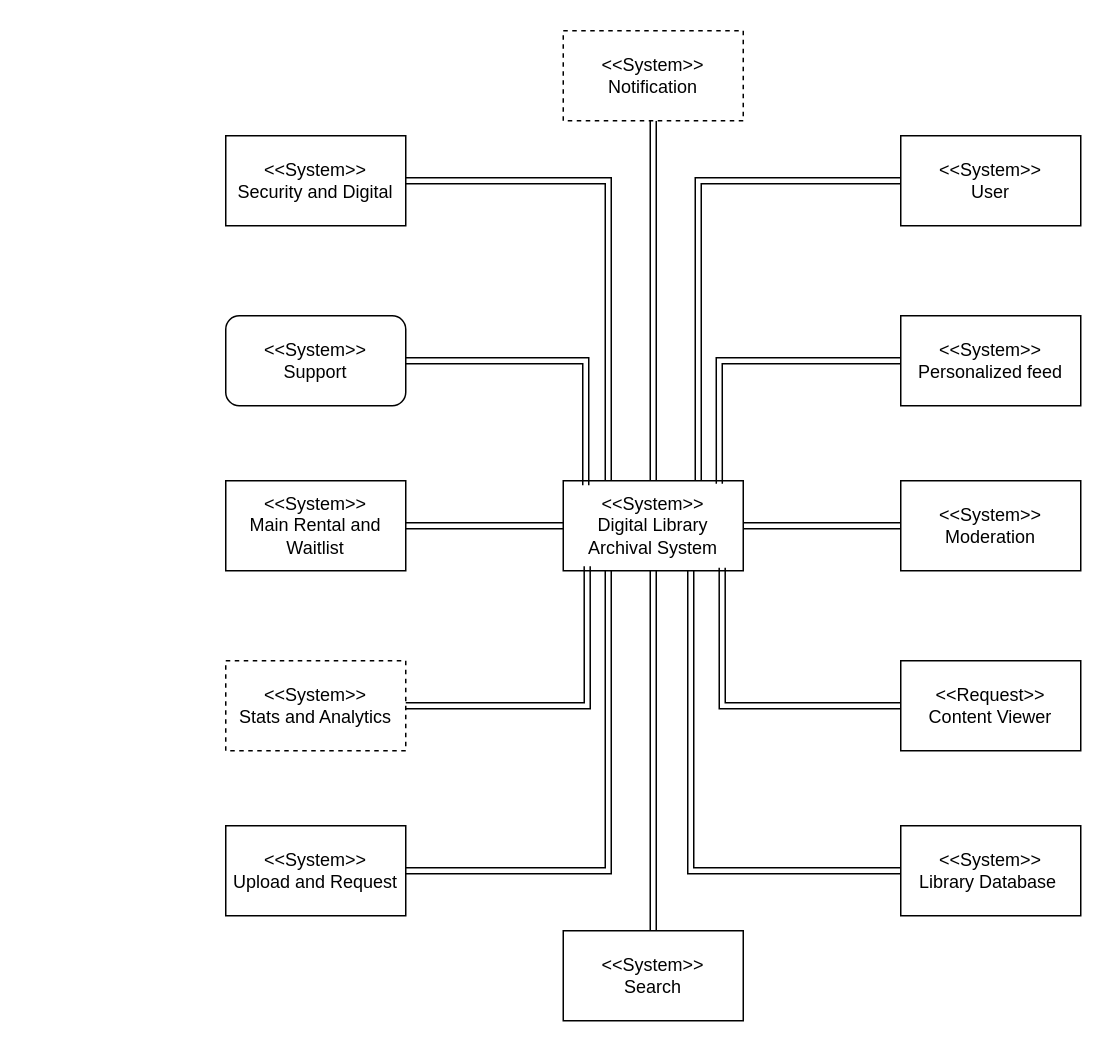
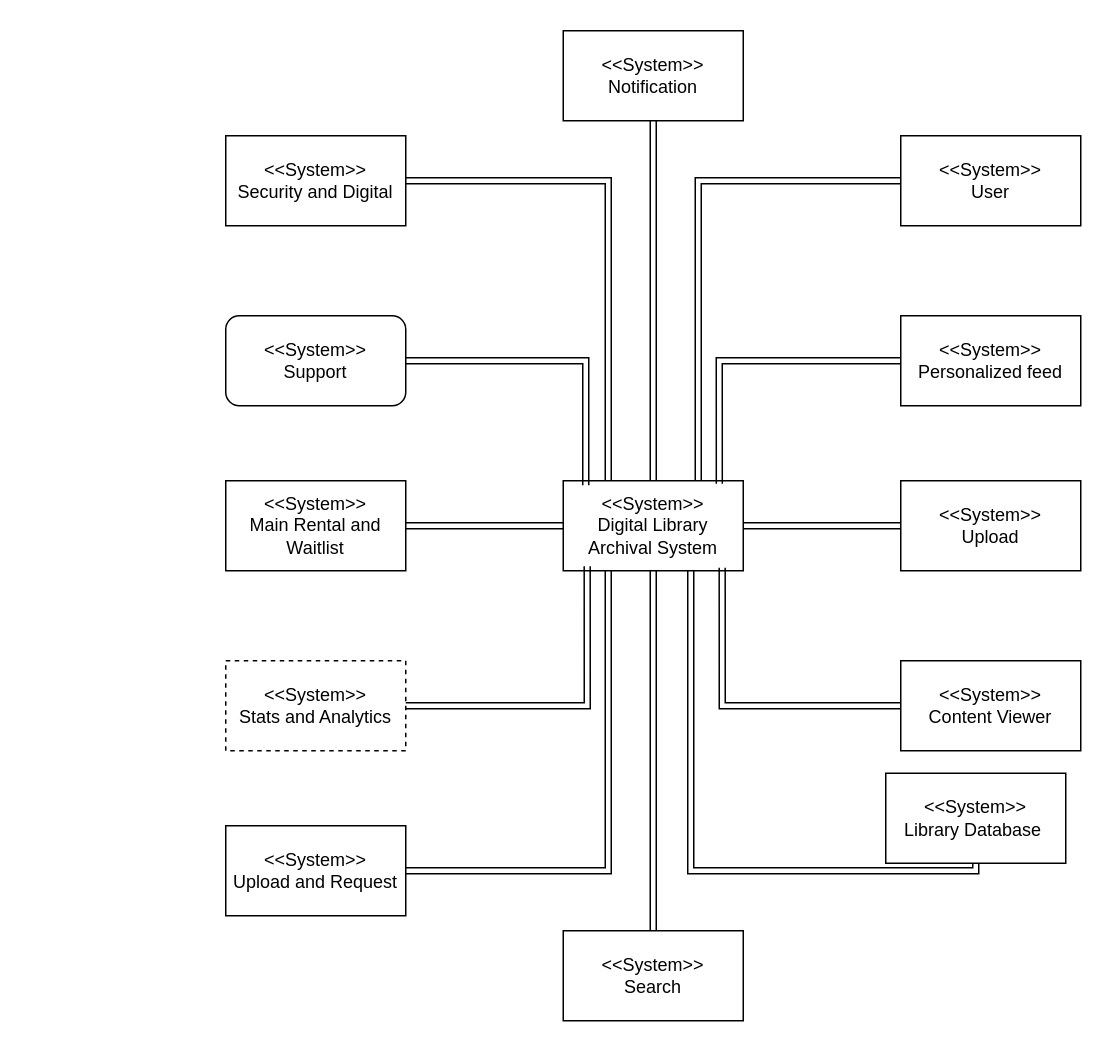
node "<<System>> Notification": style dashed -> solid
node "<<System>> Moderation": label "<<System>> Moderation" -> "<<System>> Upload"
node "<<Request>> Content Viewer": label "<<Request>> Content Viewer" -> "<<System>> Content Viewer"
node "<<System>> Library Database": moved (991, 871) -> (976, 818)
